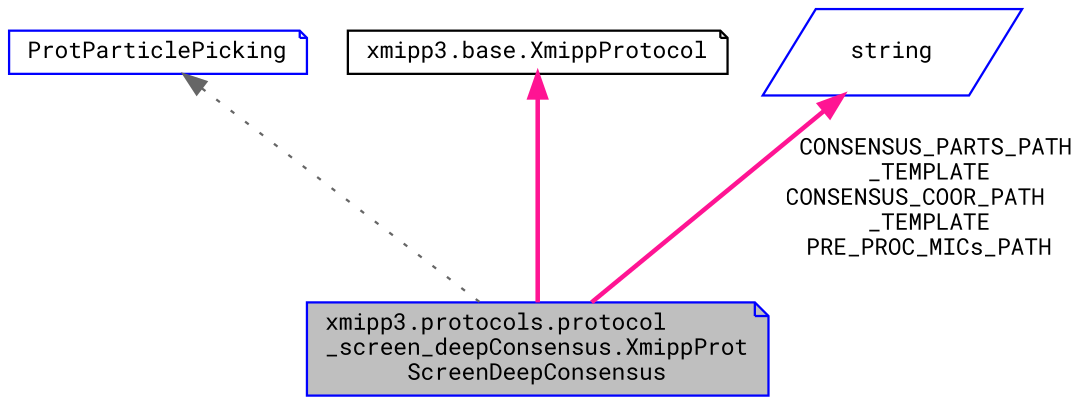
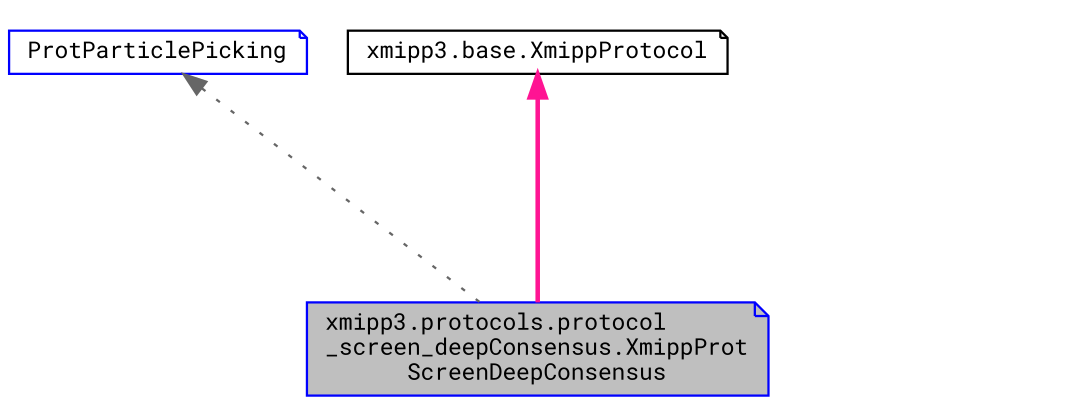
node "string": removed
